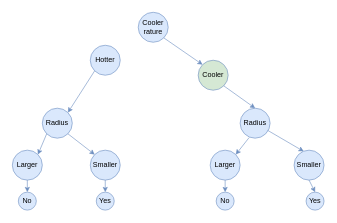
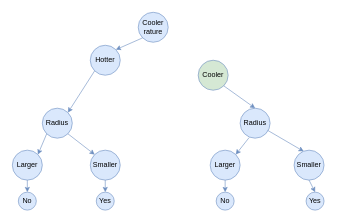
edge "Cooler rature" -> "Hotter": added
edge "Cooler rature" -> "Cooler": removed
